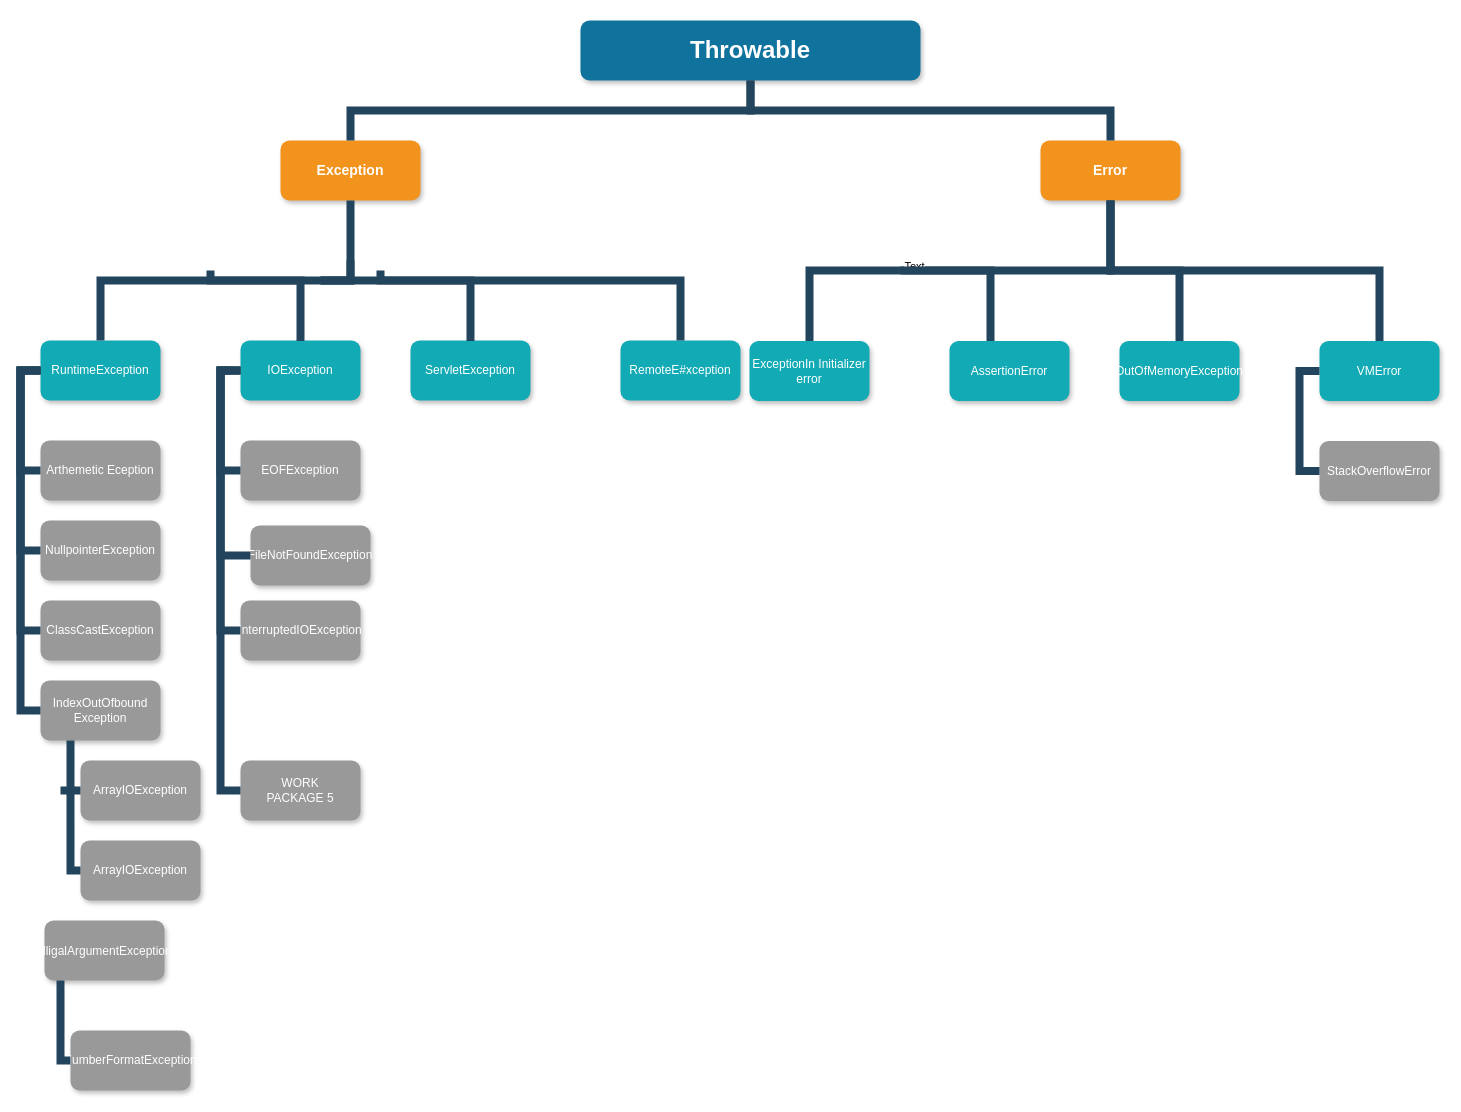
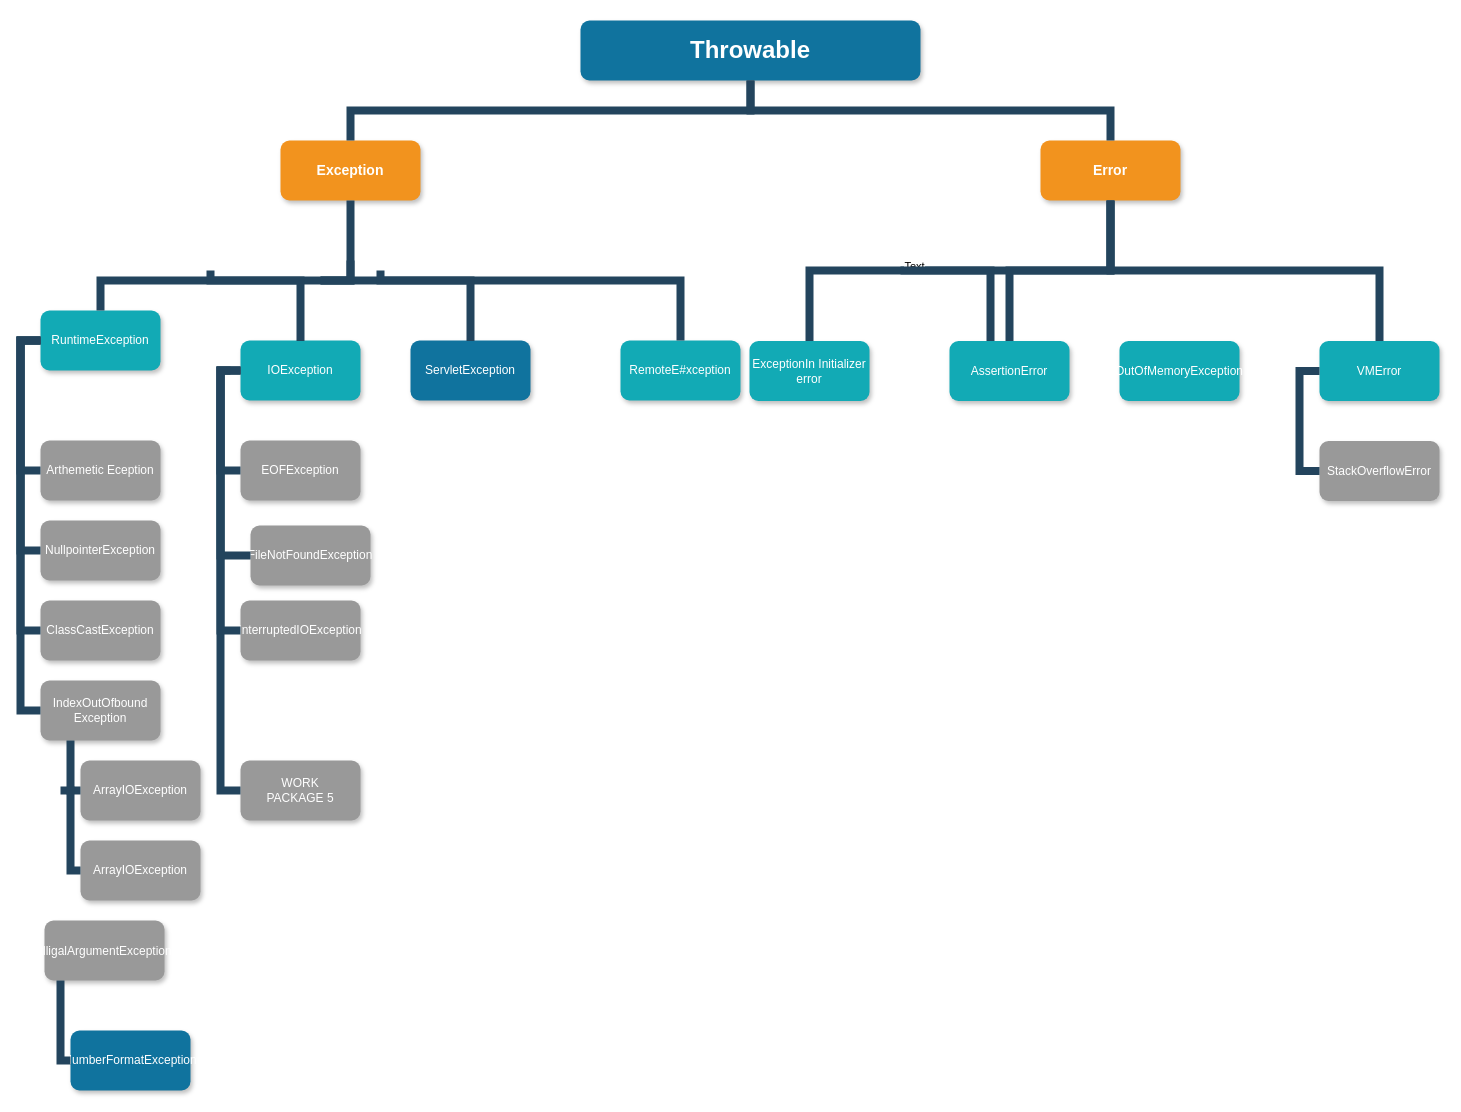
edge "Error" -- "OutOfMemoryException": now "Error" -- "AssertionError"
node "RuntimeException": moved (101, 371) -> (101, 341)
node "ServletException": fillcolor #12aab5 -> #10739e
node "NumberFormatException": fillcolor #999999 -> #10739e
